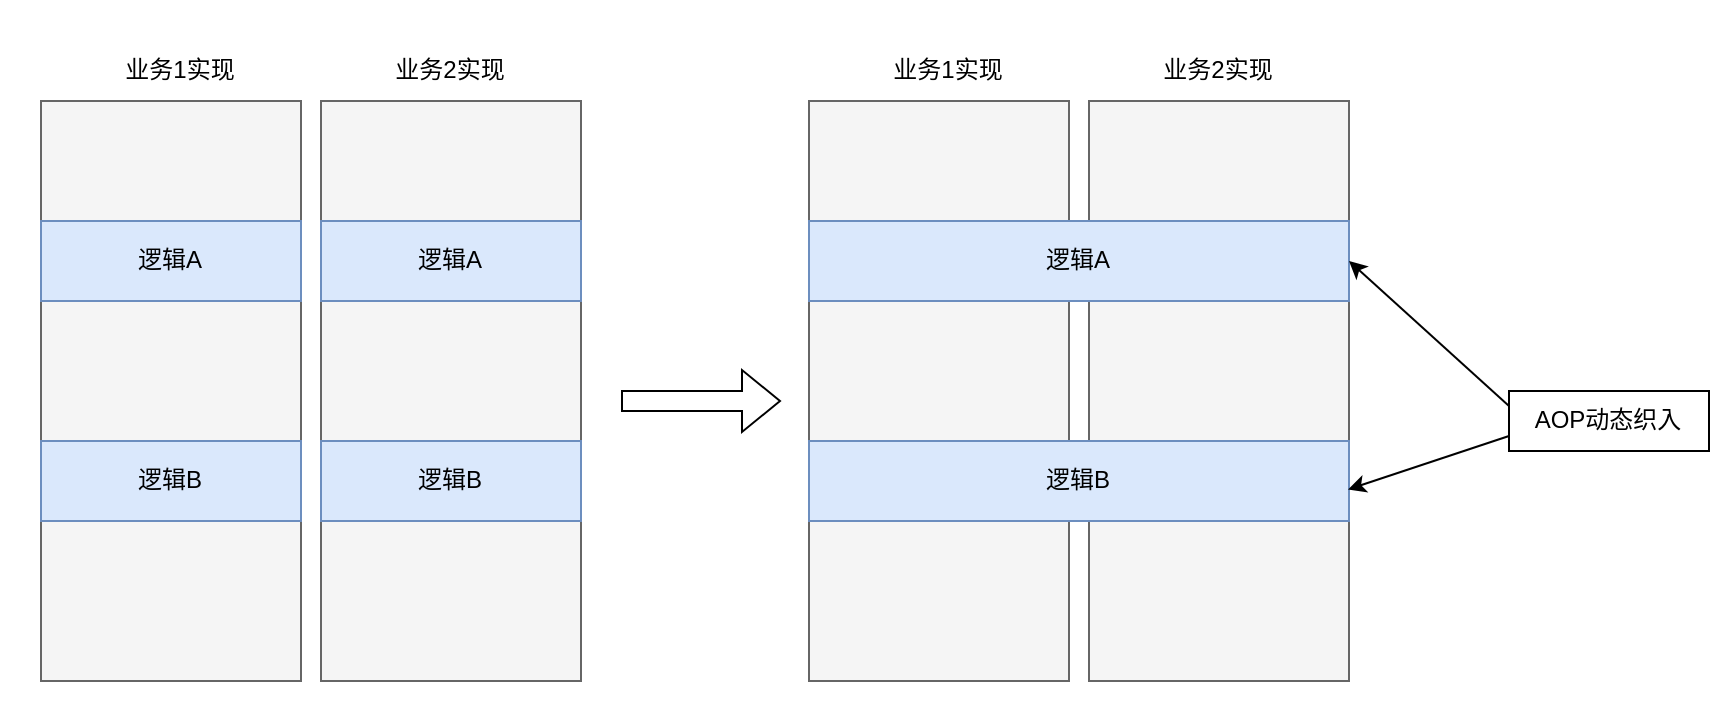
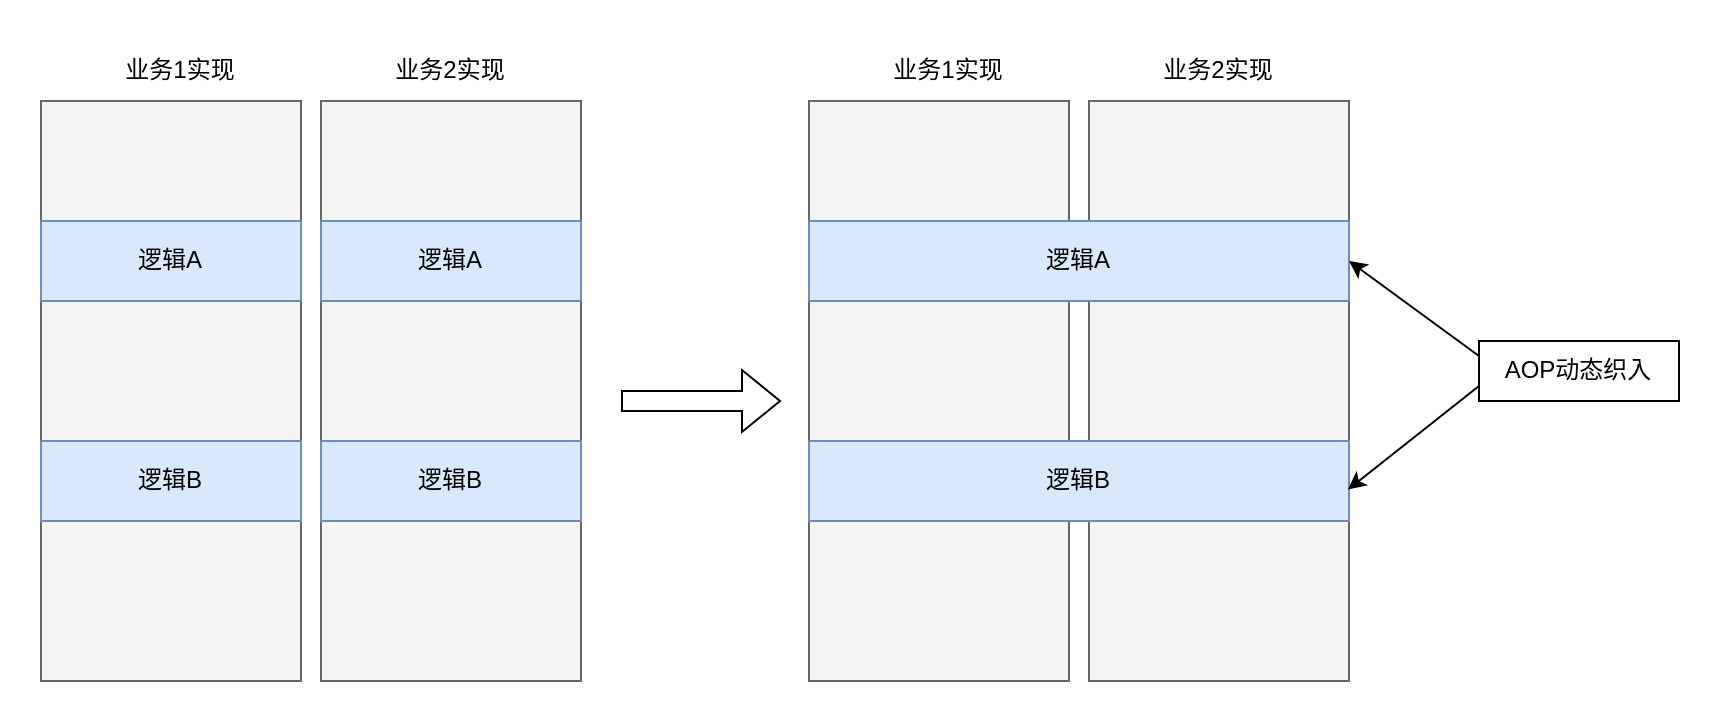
node "AOP动态织入": moved (1609, 421) -> (1579, 371)
